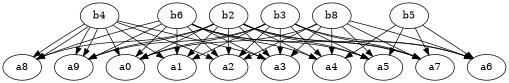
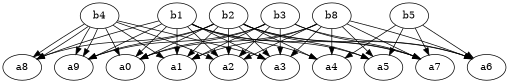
node "b6": label "b6" -> "b1"
edge "b3" -> "a4": removed
edge "b3" -> "a5": removed
edge "b8" -> "a1": added
